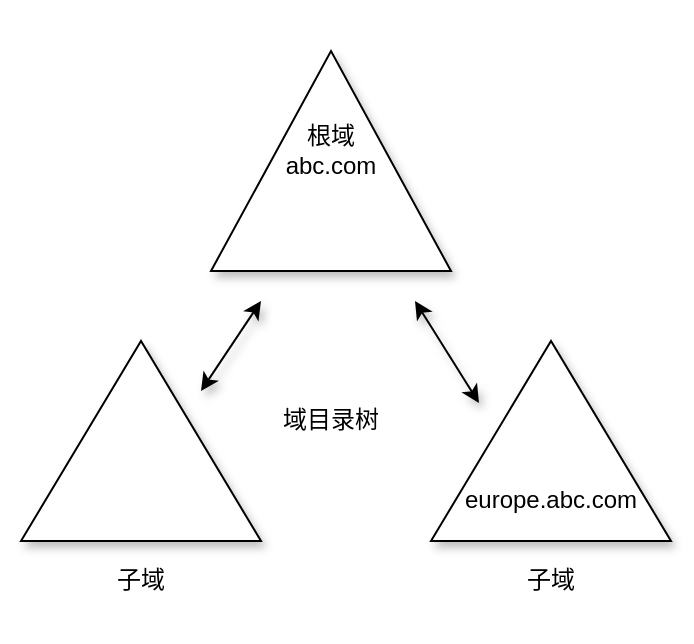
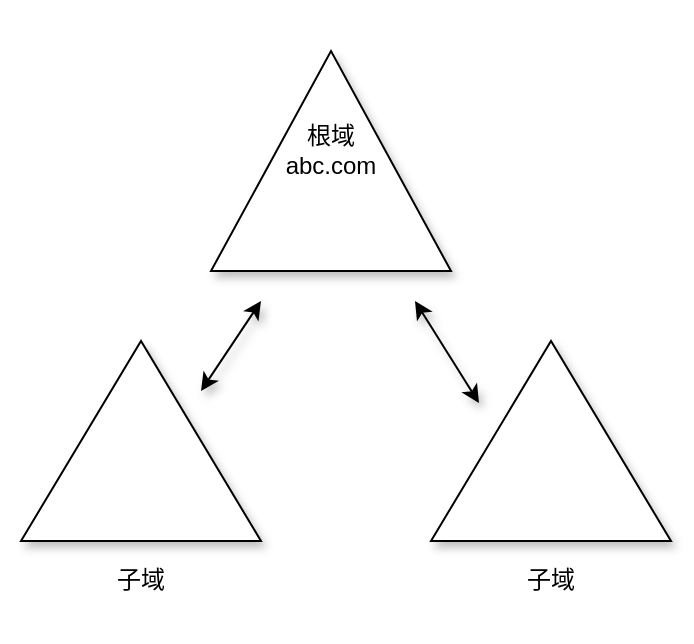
node "域目录树": removed
node "europe.abc.com": removed
